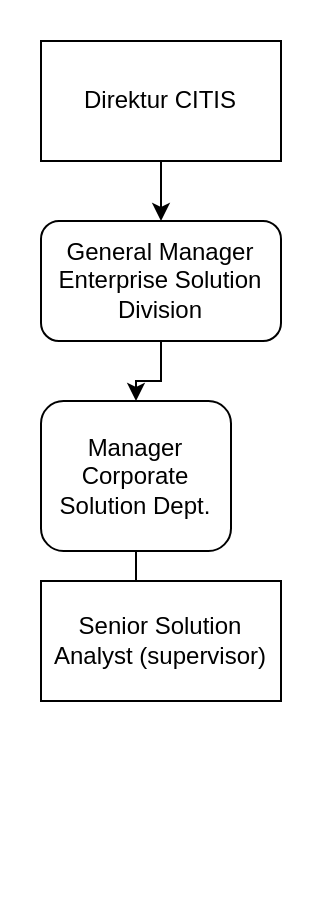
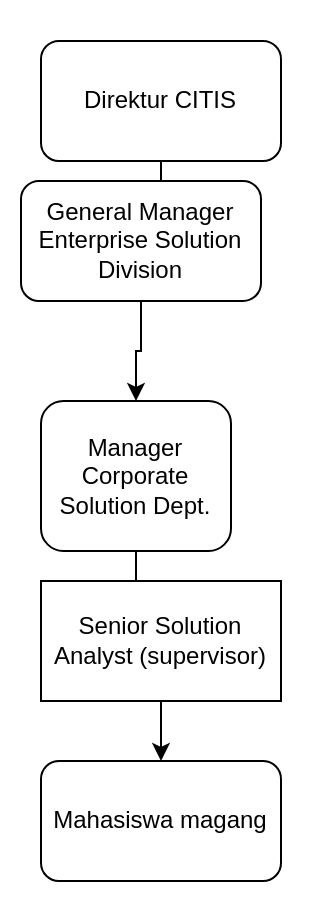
node "Direktur CITIS": shape rectangle -> rounded rectangle
node "General Manager Enterprise Solution Division": moved (161, 281) -> (141, 241)
edge "Senior Solution Analyst (supervisor)" -> "Mahasiswa magang": added
node "Mahasiswa magang": added
